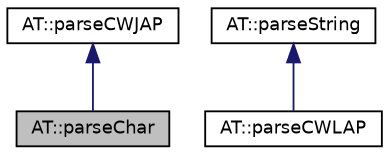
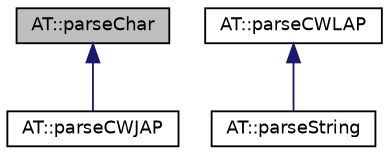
edge "AT::parseChar" -> "AT::parseCWJAP": reversed
edge "AT::parseCWLAP" -> "AT::parseString": reversed
